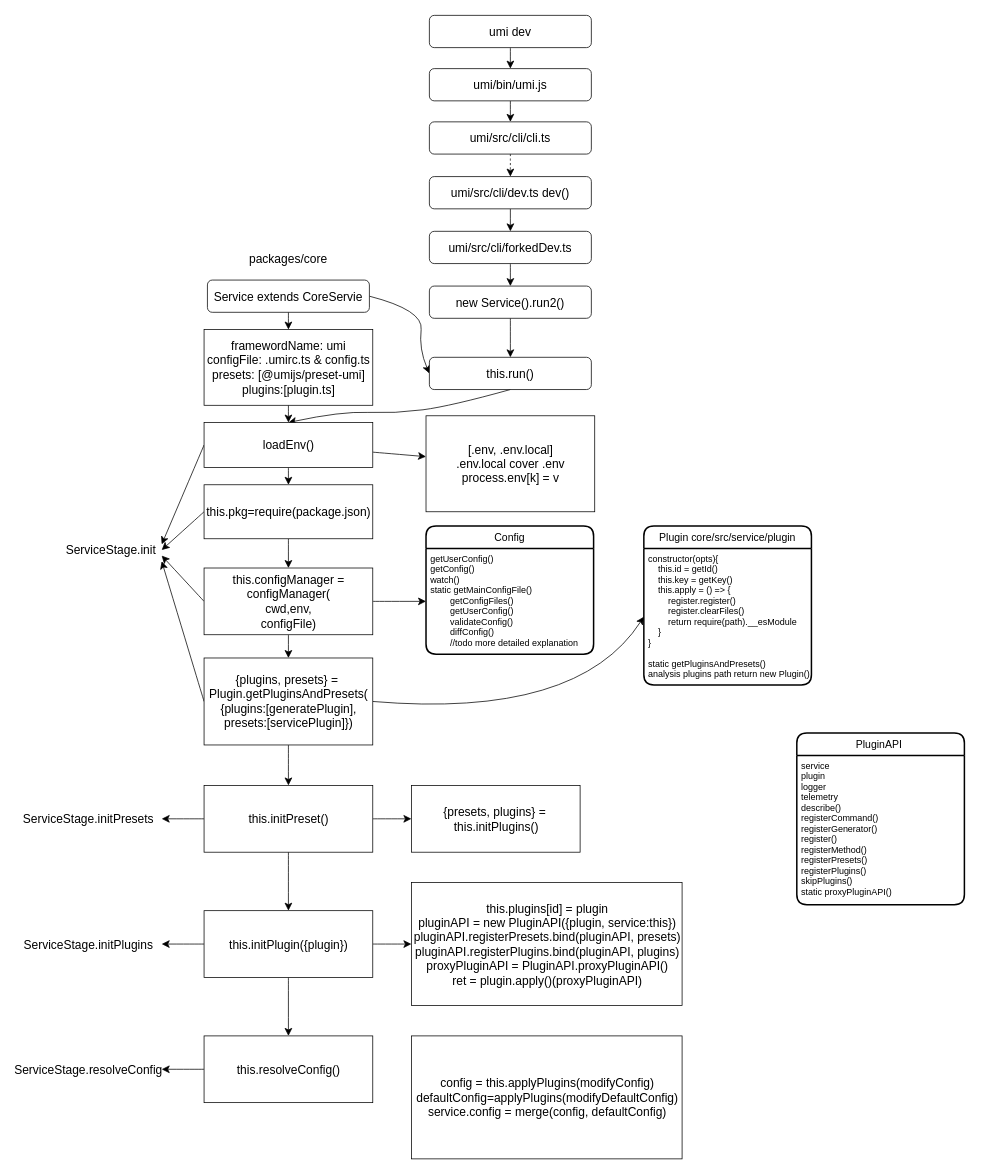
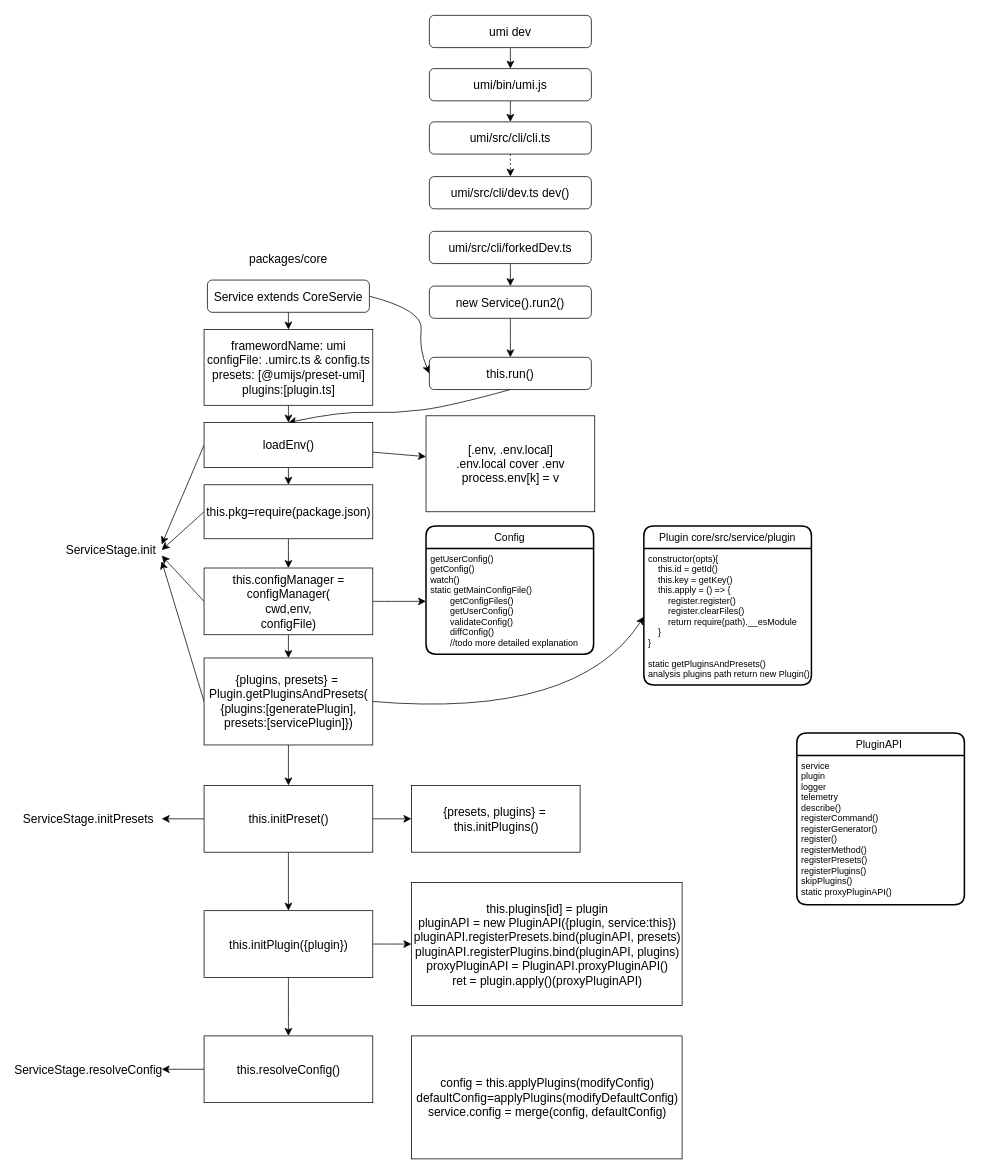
edge "umi/src/cli/dev.ts dev()" -> "umi/src/cli/forkedDev.ts": removed
node "ServiceStage.initPlugins": removed
edge "this.initPlugin({plugin})" -> "ServiceStage.initPlugins": removed
